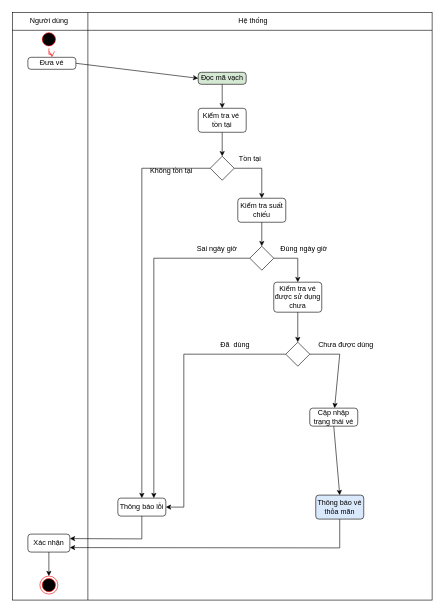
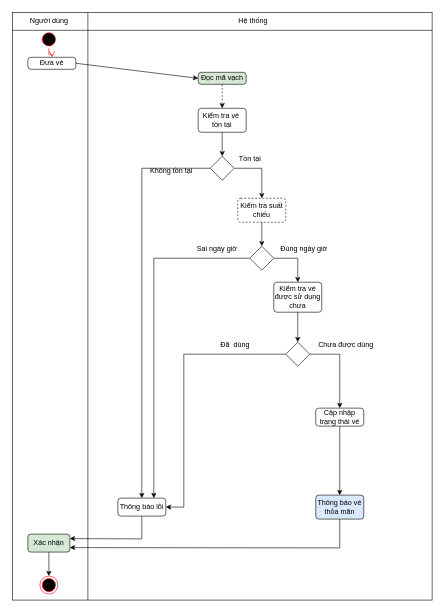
edge "Đọc mã vạch" -> "Kiểm tra vé tồn tại": style solid -> dashed
node "Kiểm tra suất chiếu": style solid -> dashed
node "Cập nhập trạng thái vé": moved (334, 417) -> (340, 417)
node "Xác nhận": fillcolor #ffffff -> #d5e8d4
